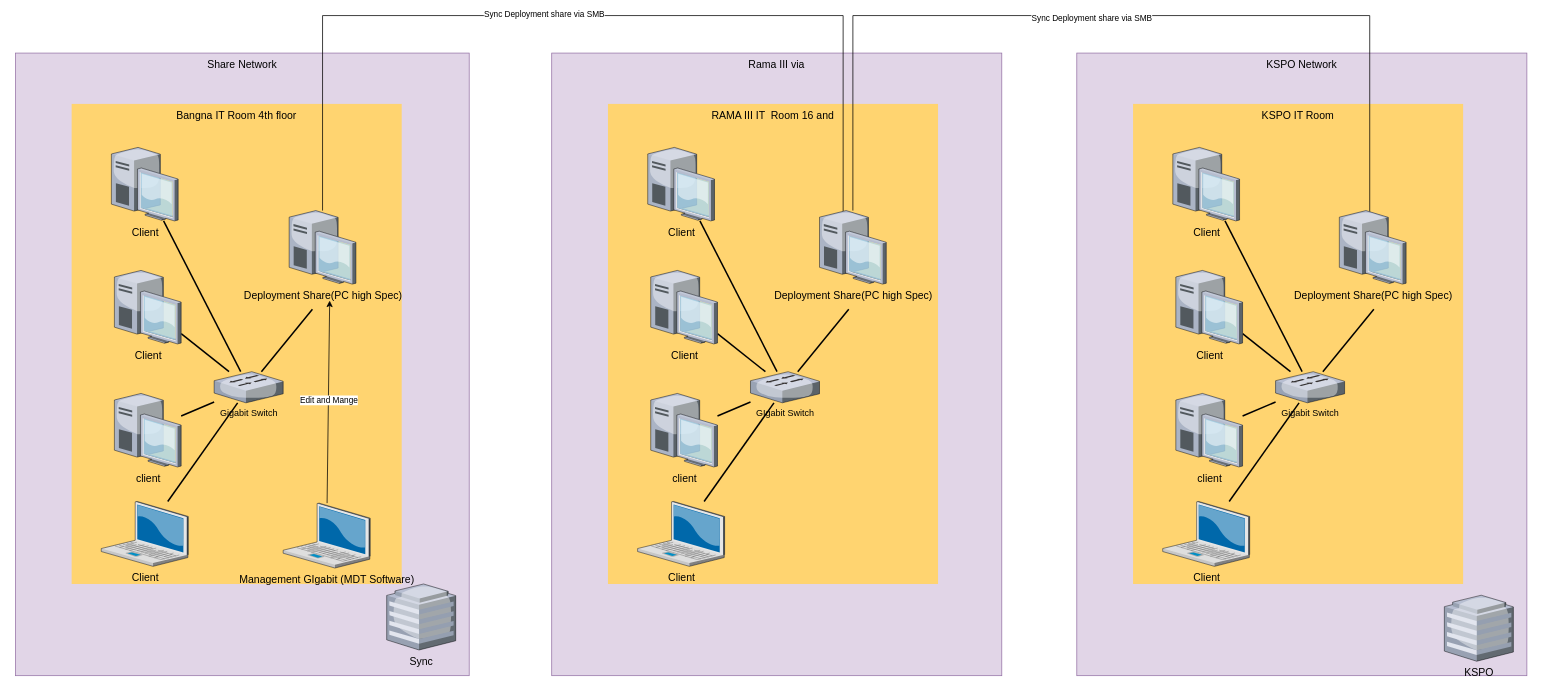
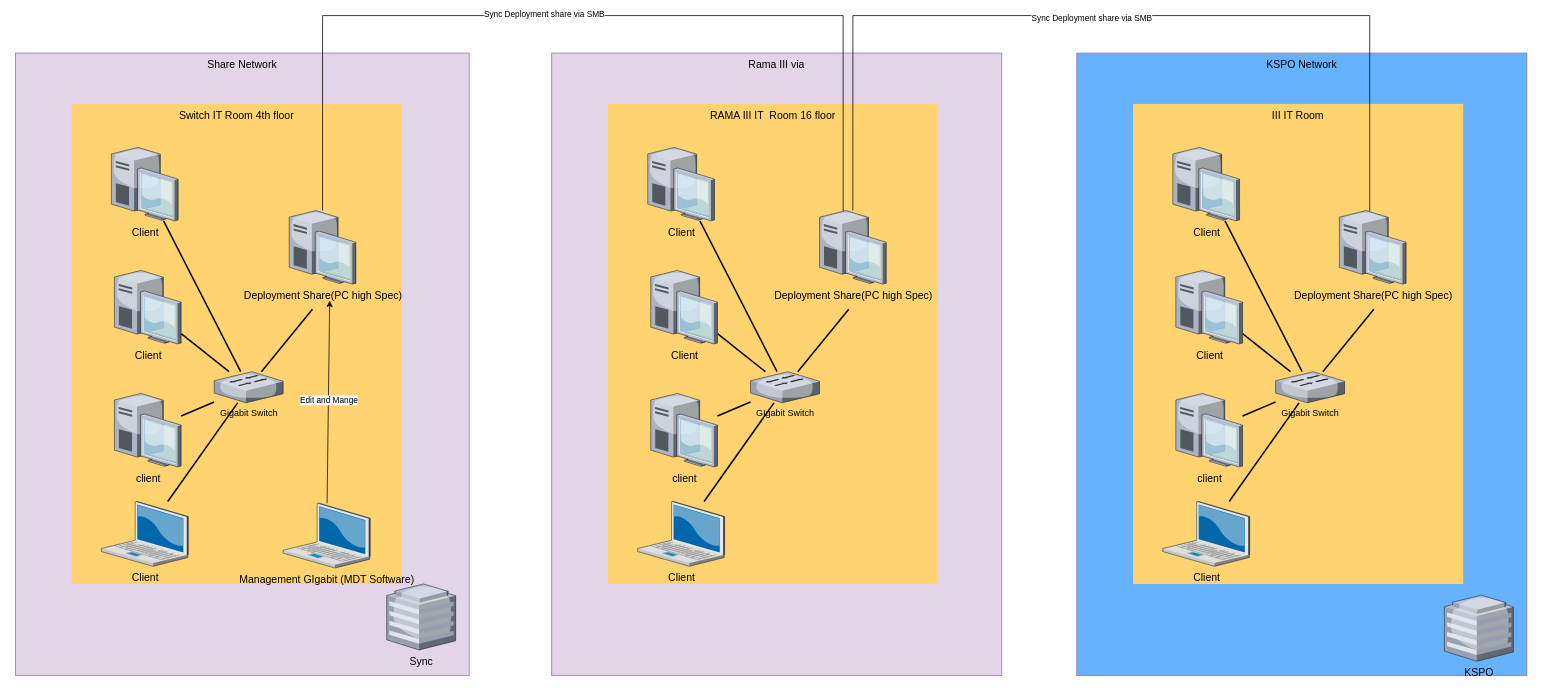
node "KSPO Network": fillcolor #e1d5e7 -> #66b2ff
node "Bangna IT Room 4th floor": label "Bangna IT Room 4th floor" -> "Switch IT Room 4th floor"
node "RAMA III IT Room 16 and": label "RAMA III IT Room 16 and" -> "RAMA III IT Room 16 floor"
node "KSPO IT Room": label "KSPO IT Room" -> "III IT Room"
